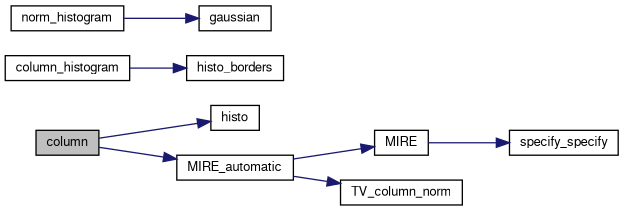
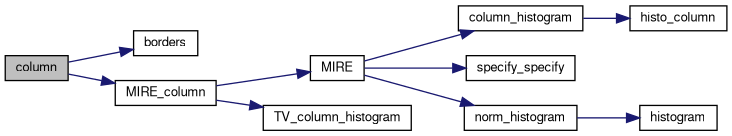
node "gaussian": label "gaussian" -> "histogram"
edge "MIRE" -> "column_histogram": added
node "histo_borders": label "histo_borders" -> "histo_column"
edge "MIRE" -> "norm_histogram": added
node "histo": label "histo" -> "borders"
node "MIRE_automatic": label "MIRE_automatic" -> "MIRE_column"
node "TV_column_norm": label "TV_column_norm" -> "TV_column_histogram"
